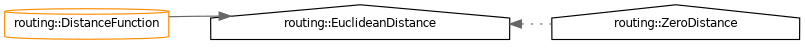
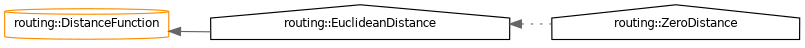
edge "routing::DistanceFunction" -> "routing::EuclideanDistance": reversed
